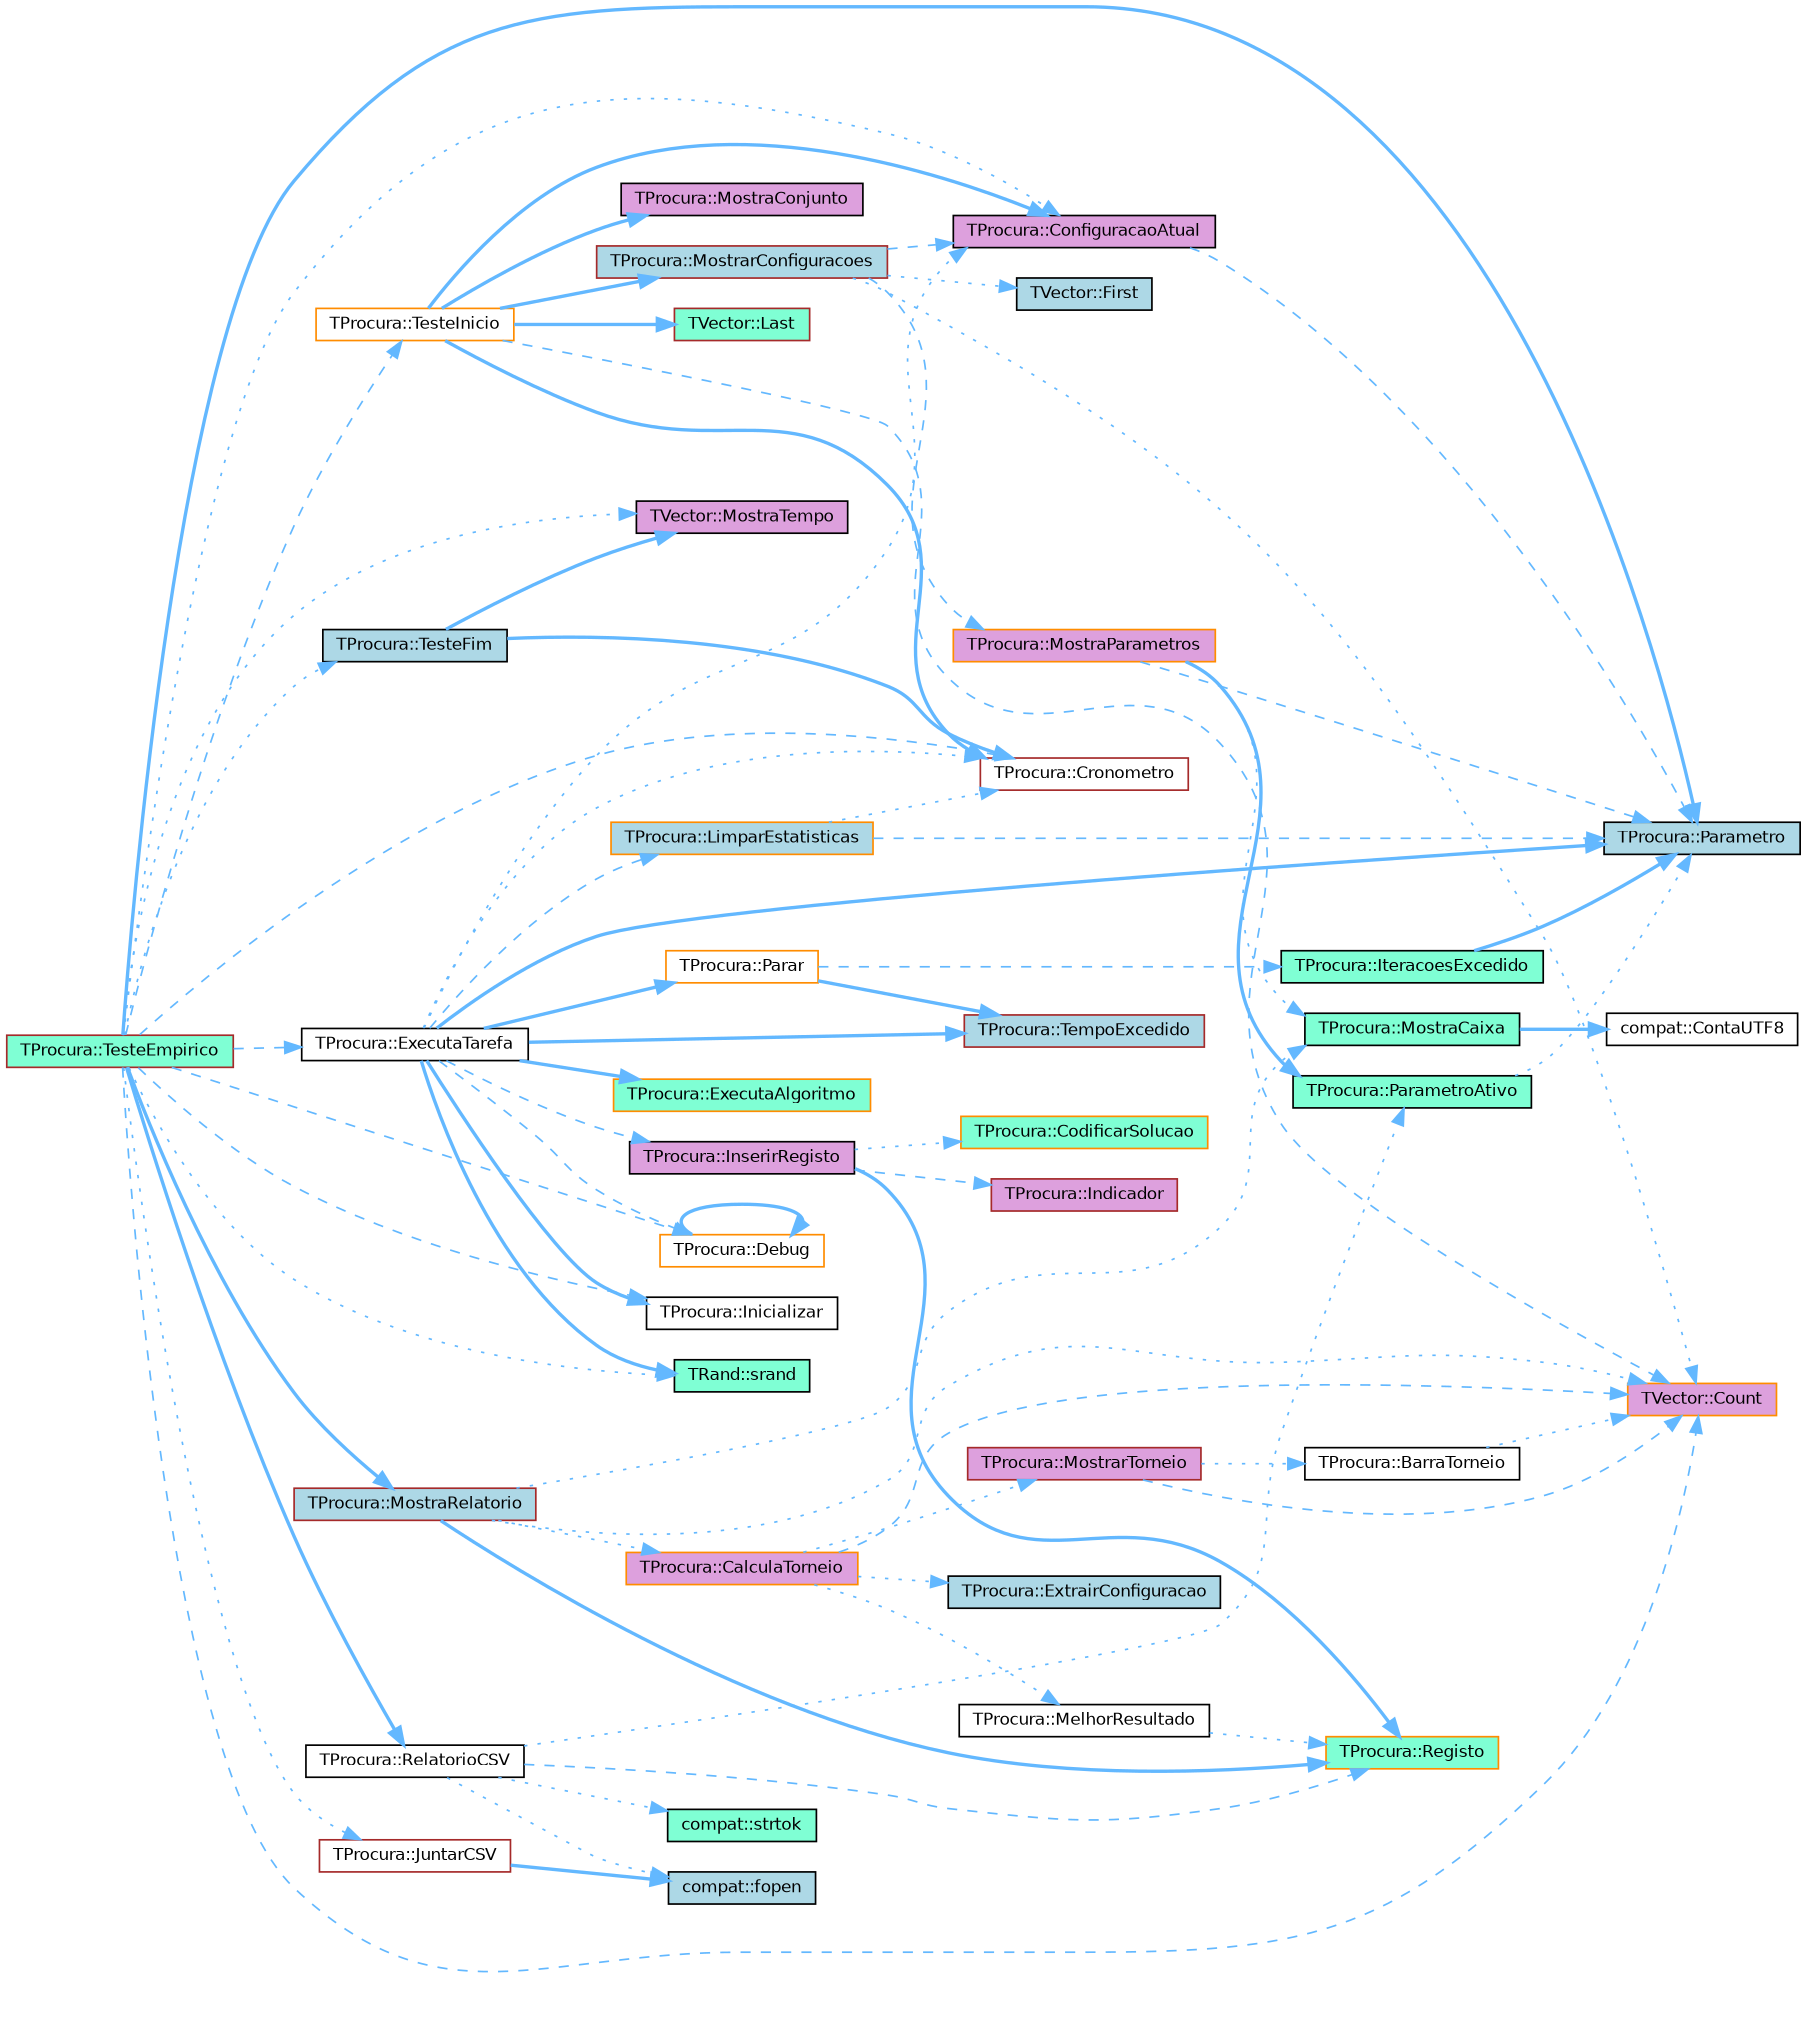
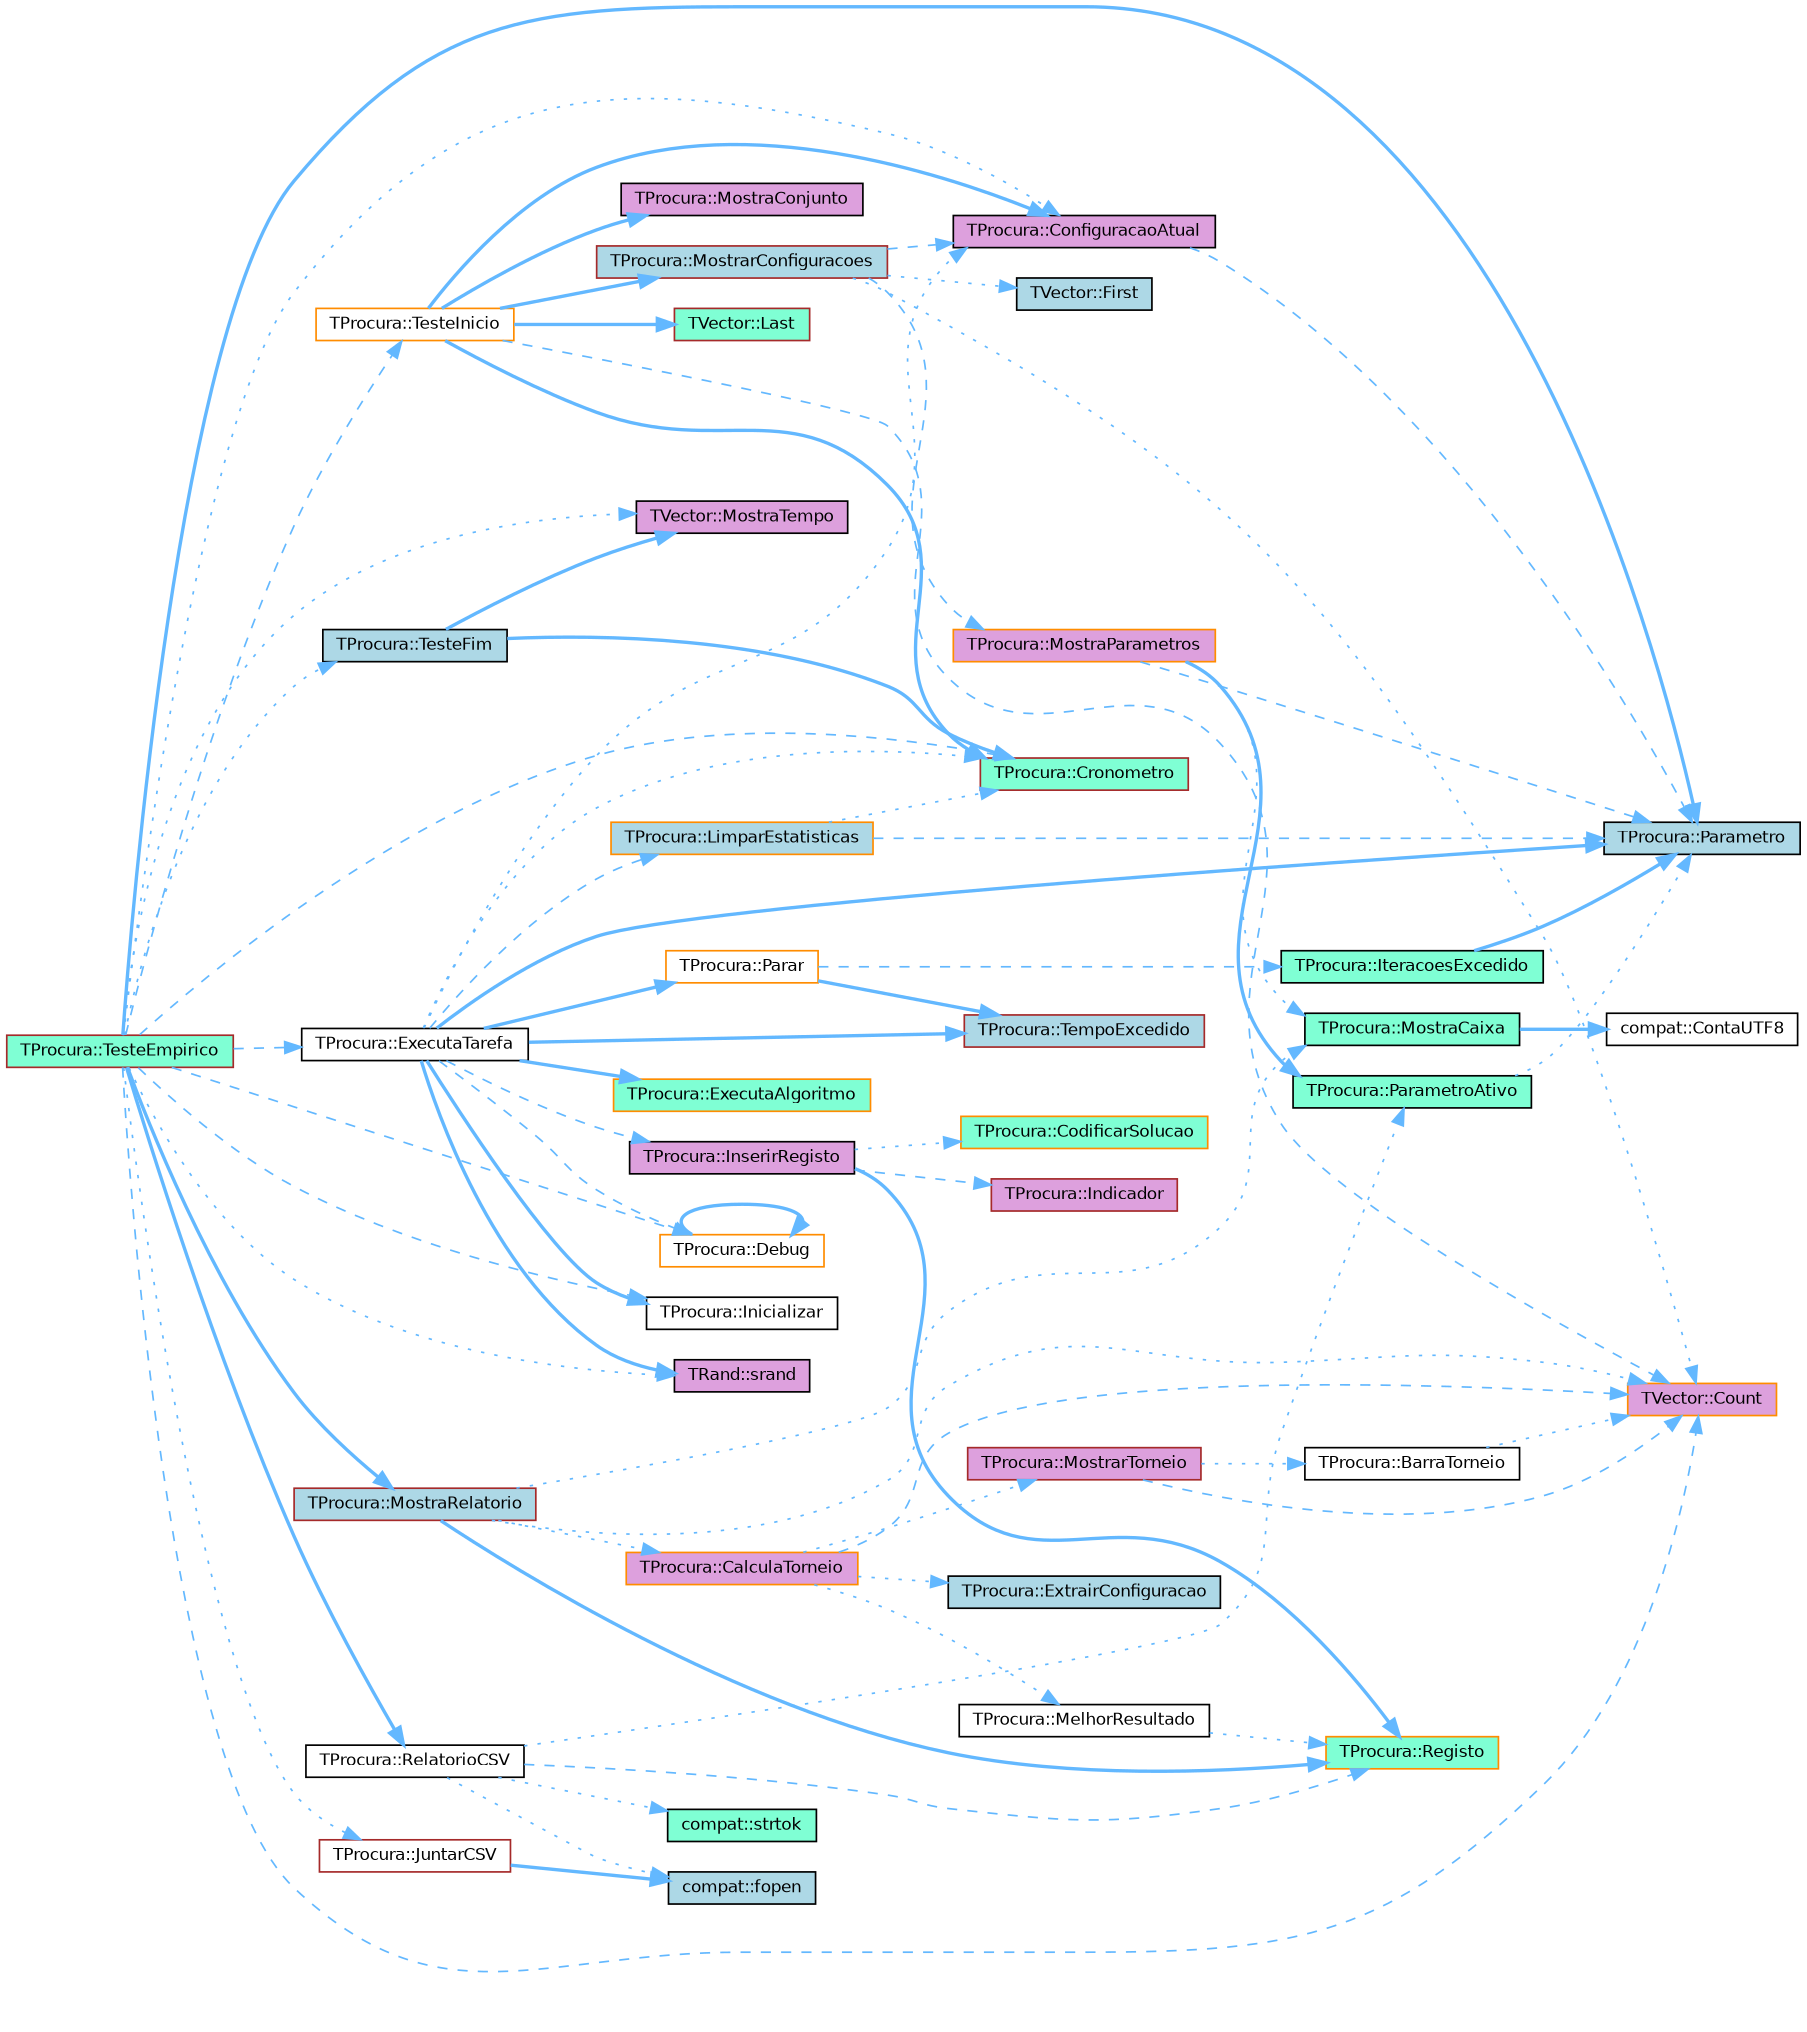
node "TProcura::Cronometro": fillcolor white -> aquamarine
node "TRand::srand": fillcolor aquamarine -> plum
